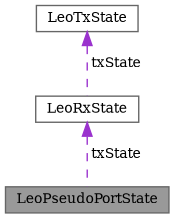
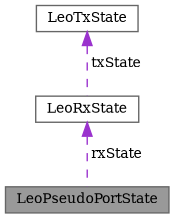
edge "LeoPseudoPortState" -> "LeoRxState": label " txState" -> " rxState"
